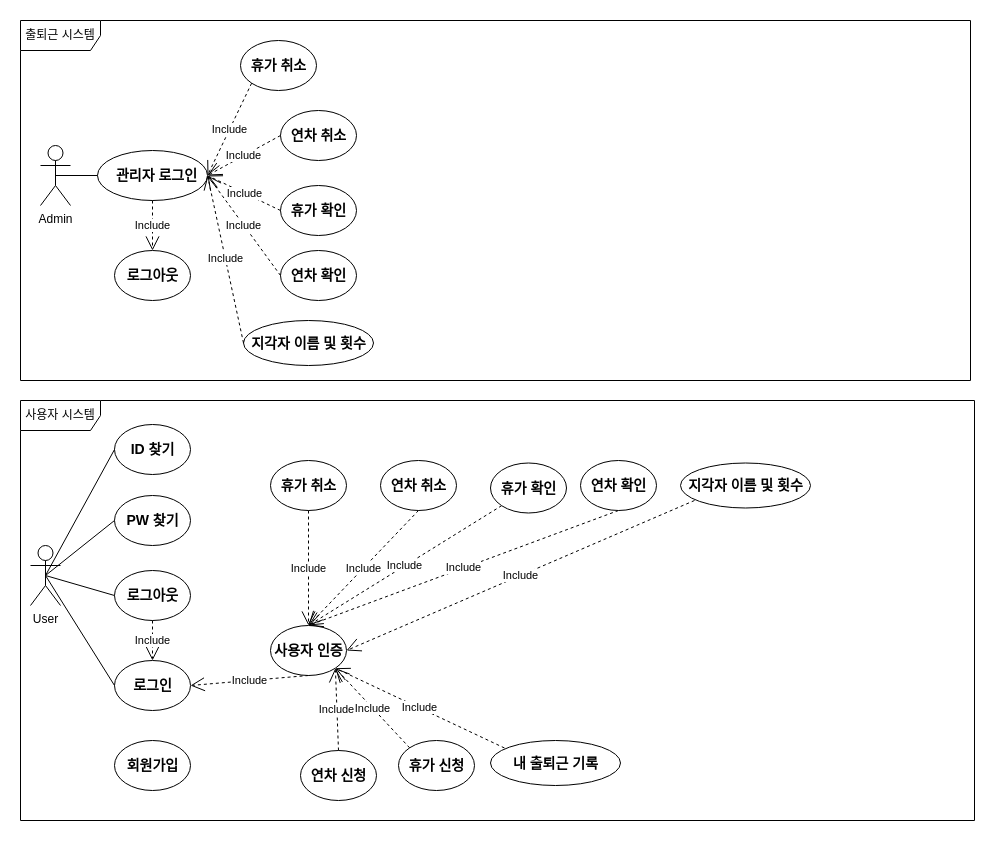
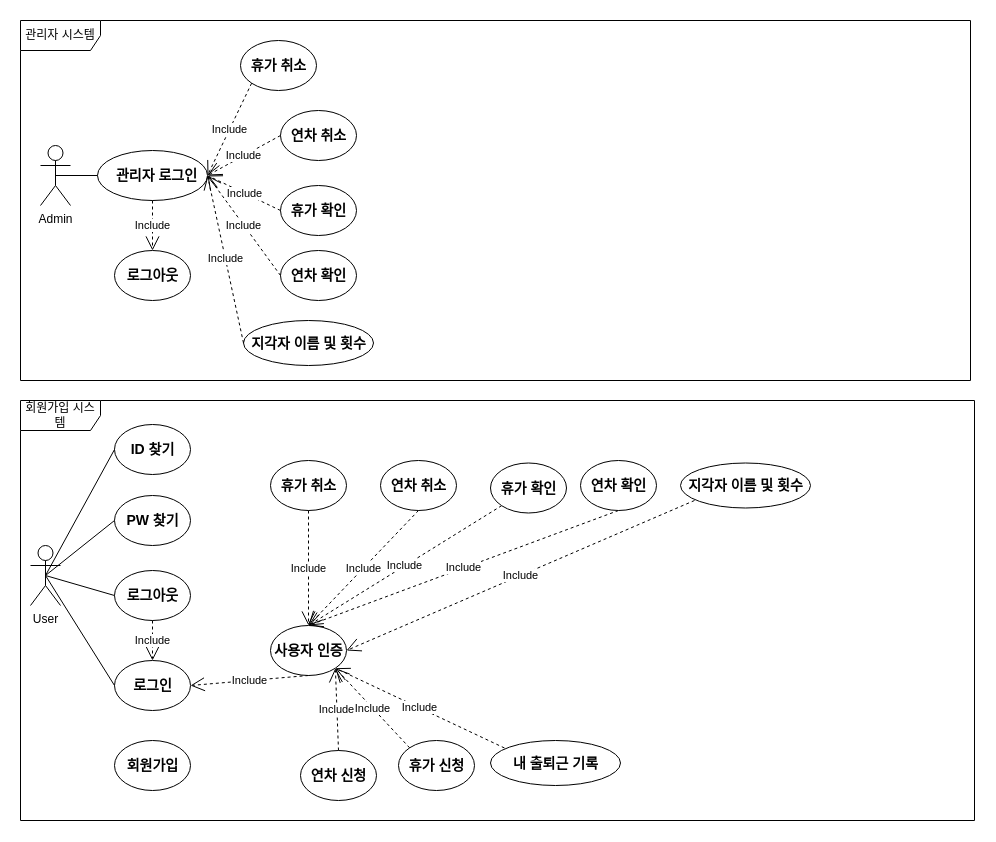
node "출퇴근 시스템": label "출퇴근 시스템" -> "관리자 시스템"
node "사용자 시스템": label "사용자 시스템" -> "회원가입 시스템"
